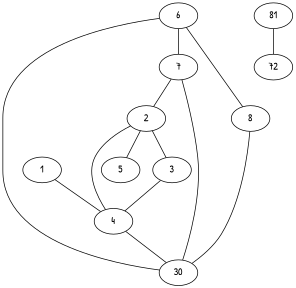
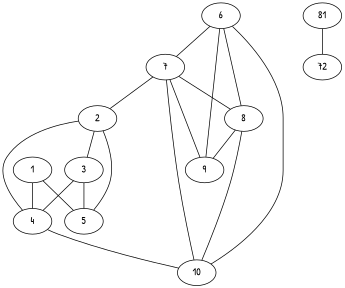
edge "7" -- "8": added
node "9": added
edge "1" -- "5": added
edge "3" -- "5": added
node "30": label "30" -> "10"
